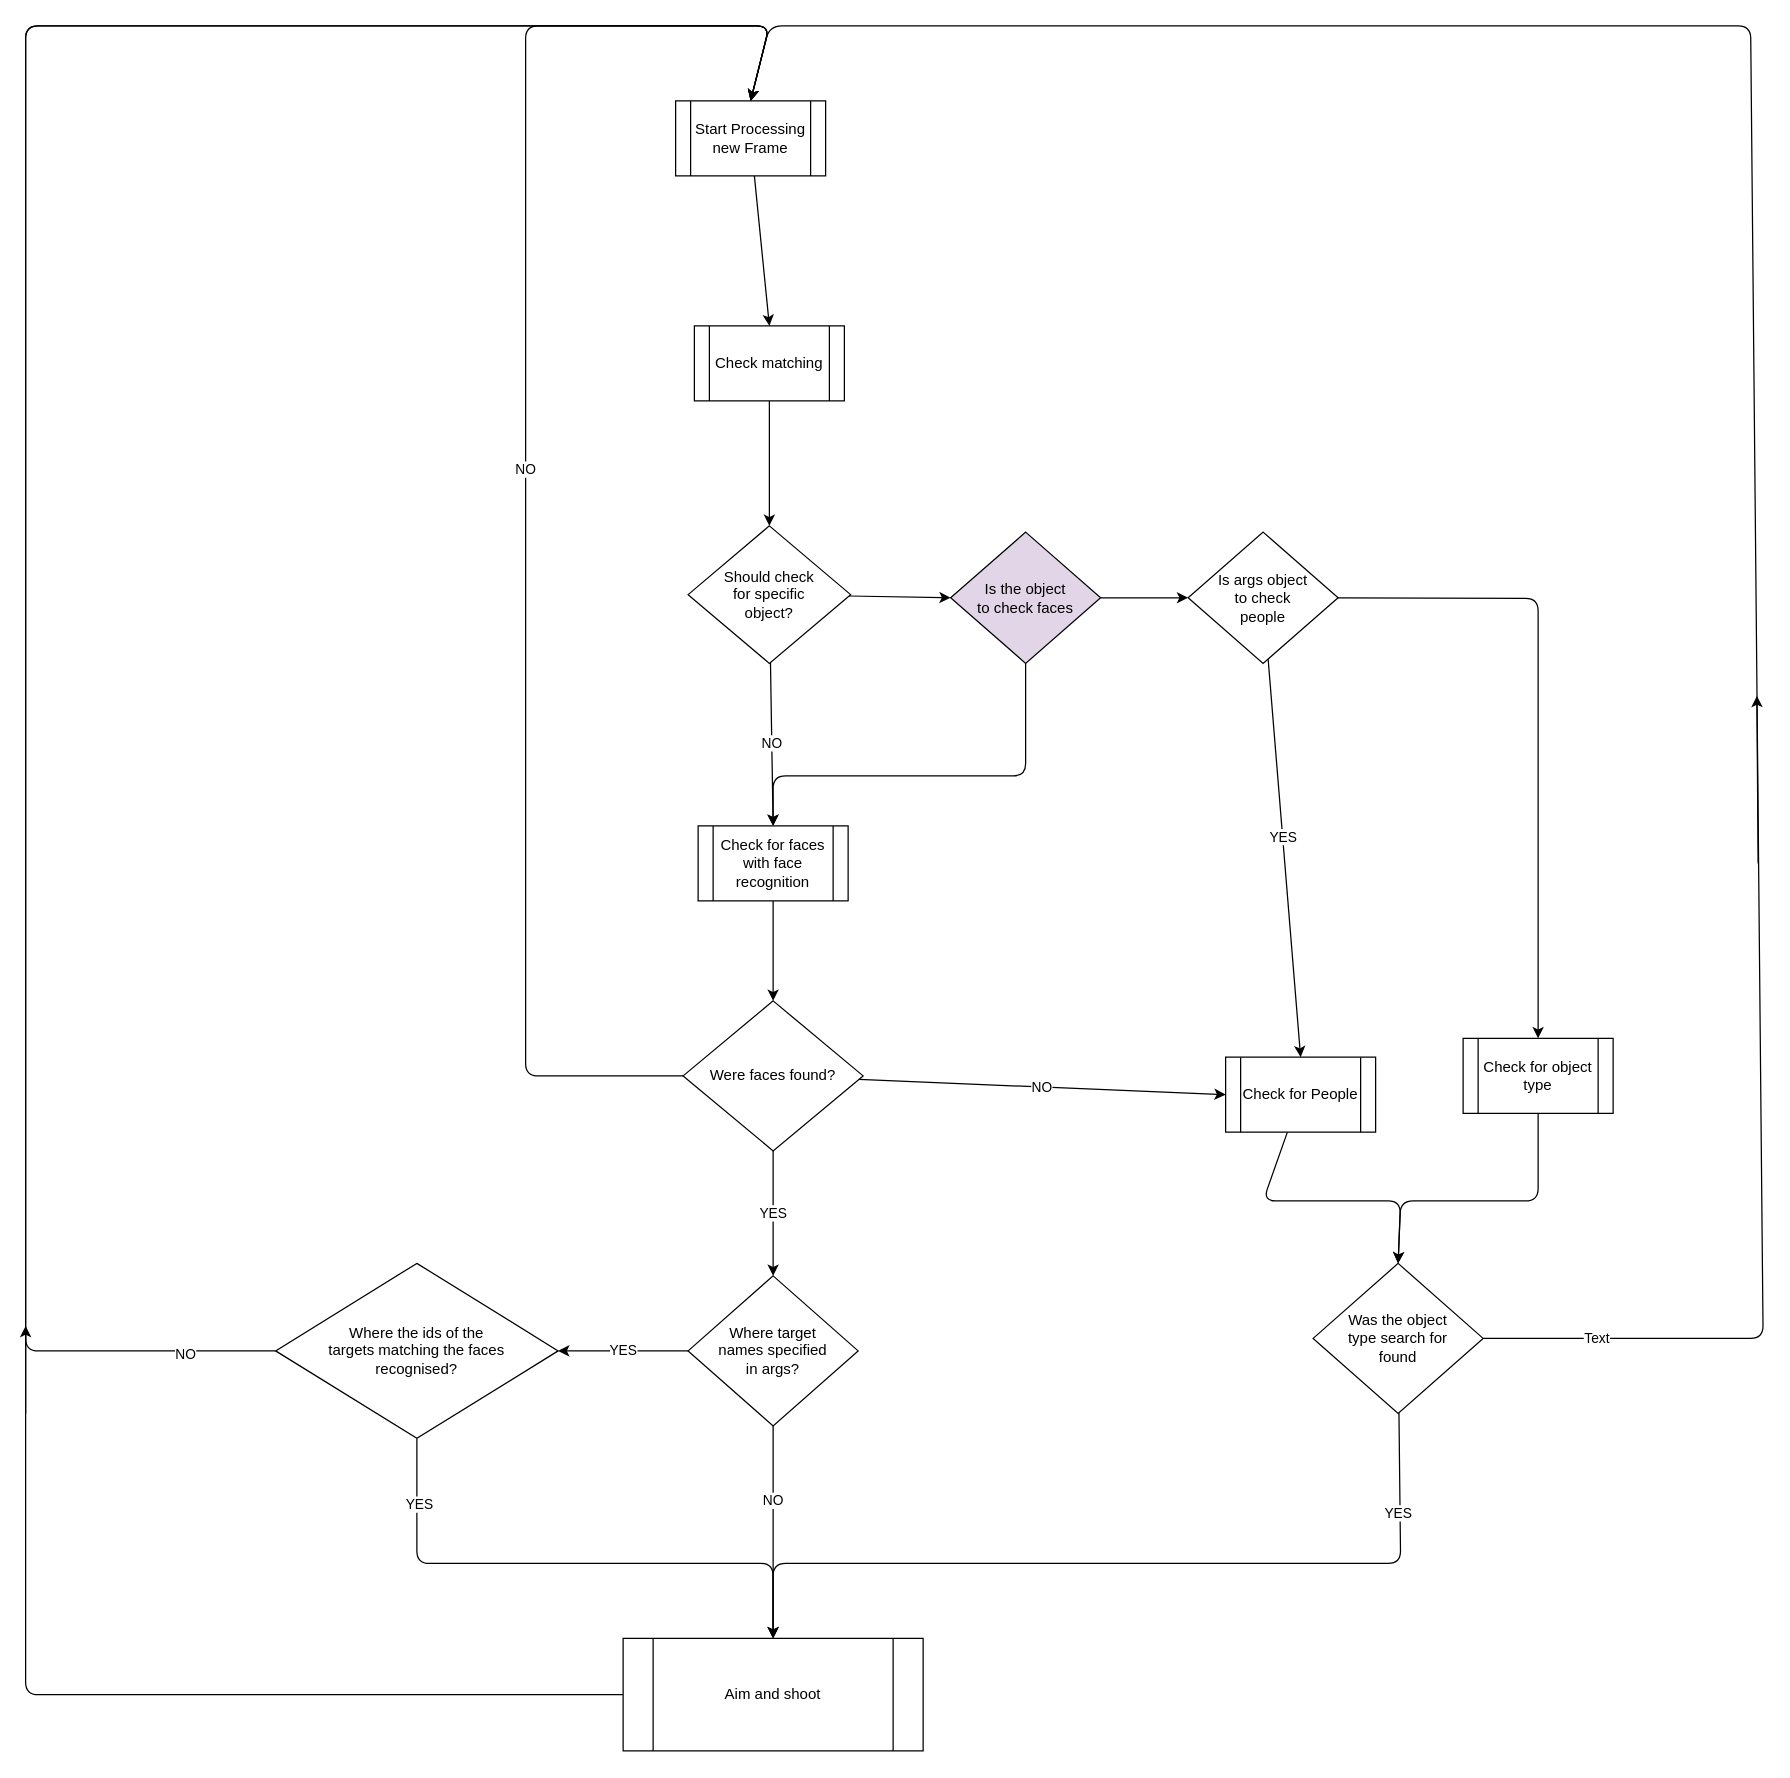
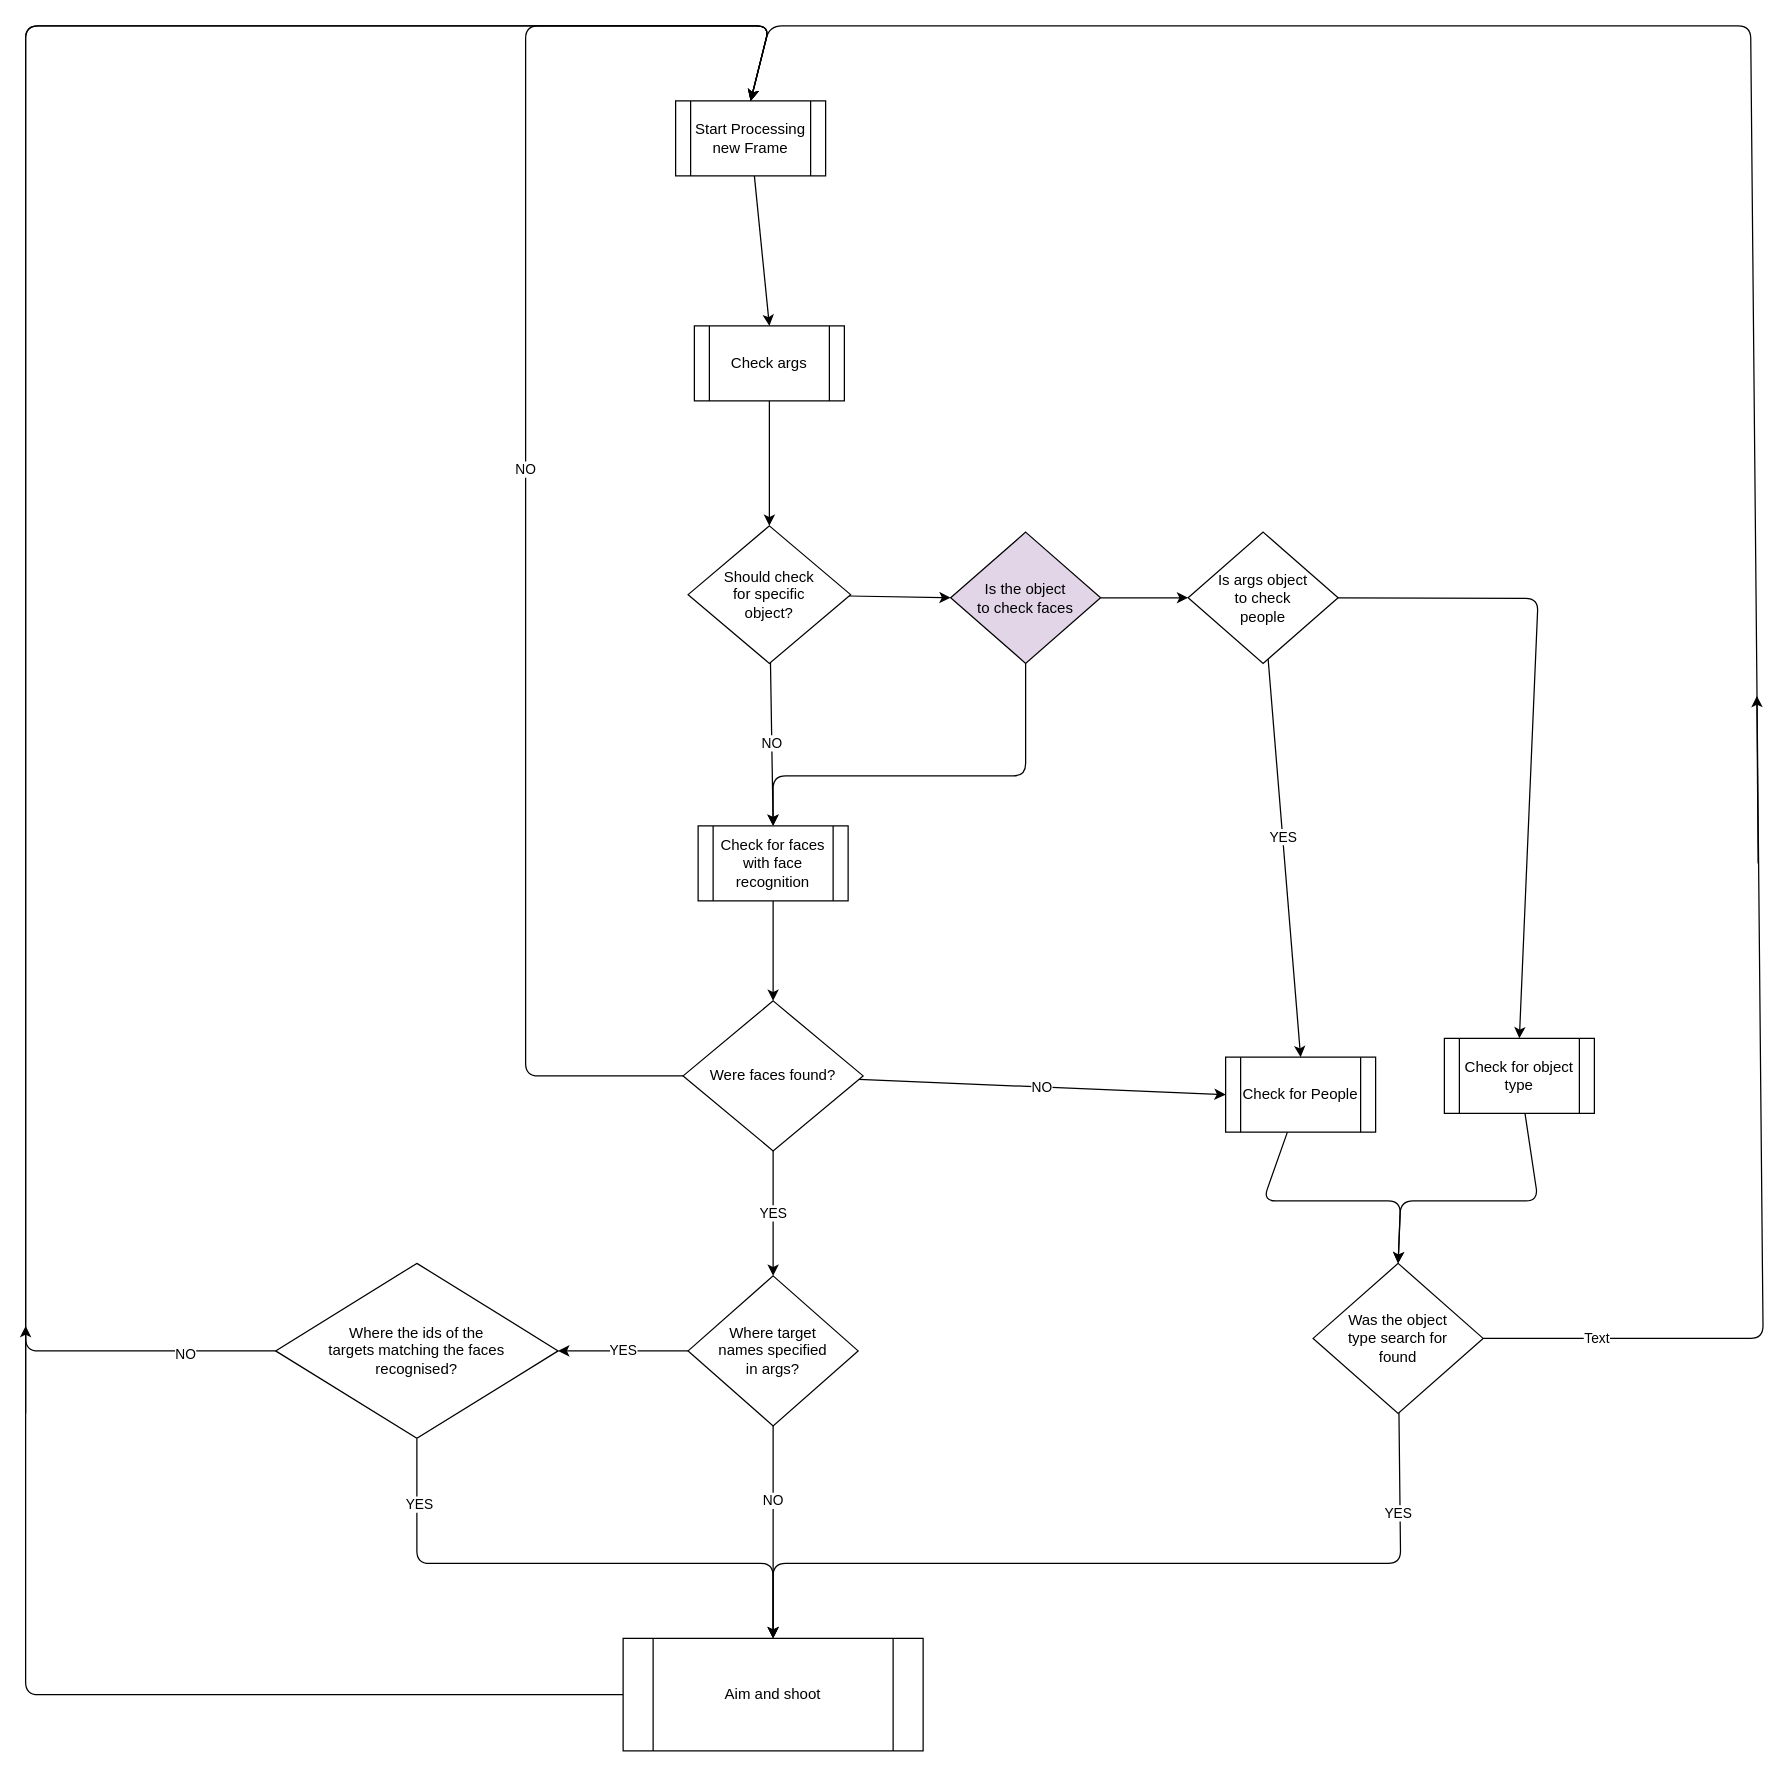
node "Check matching": label "Check matching" -> "Check args"
node "Check for object type": moved (1538, 1076) -> (1519, 1076)
